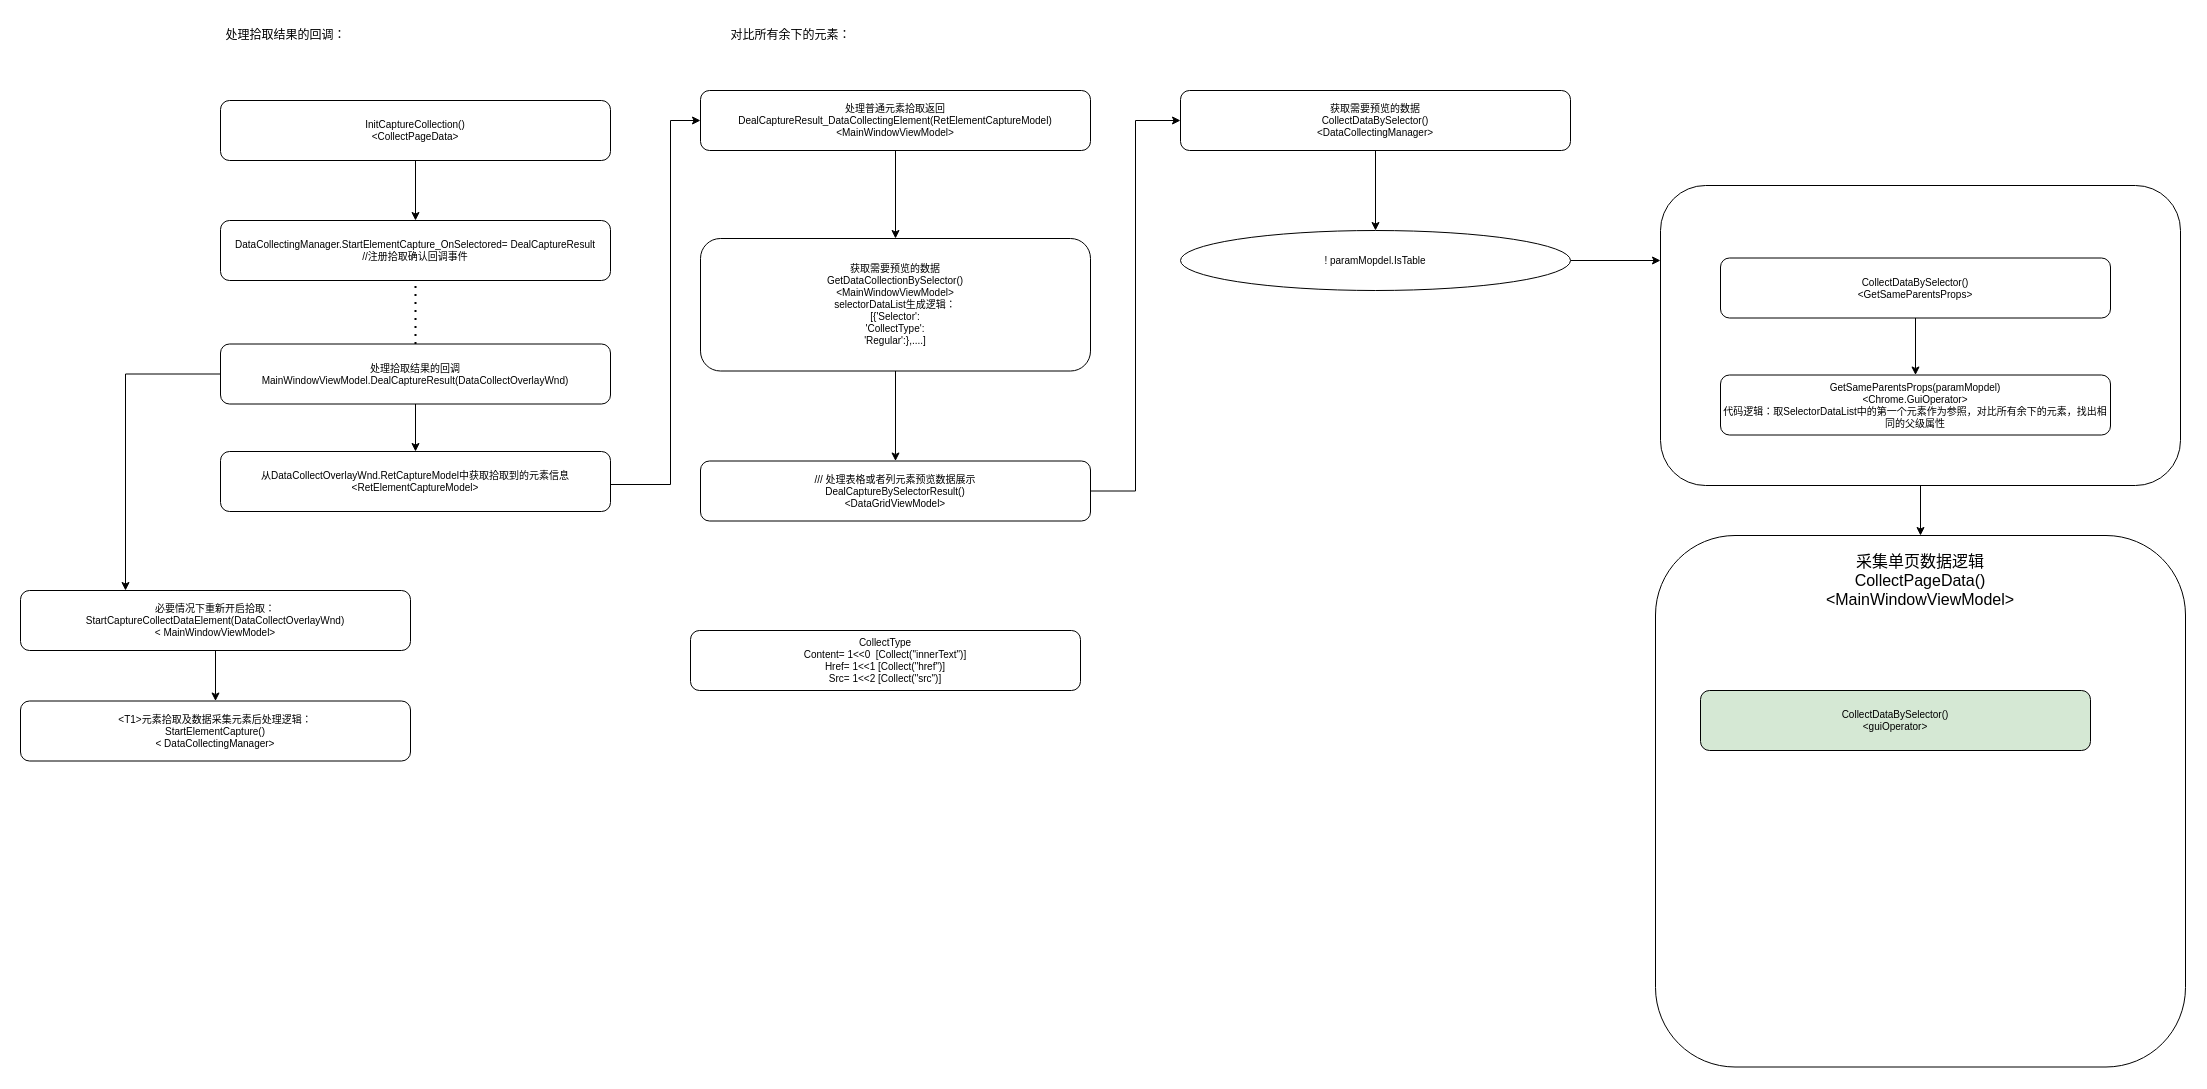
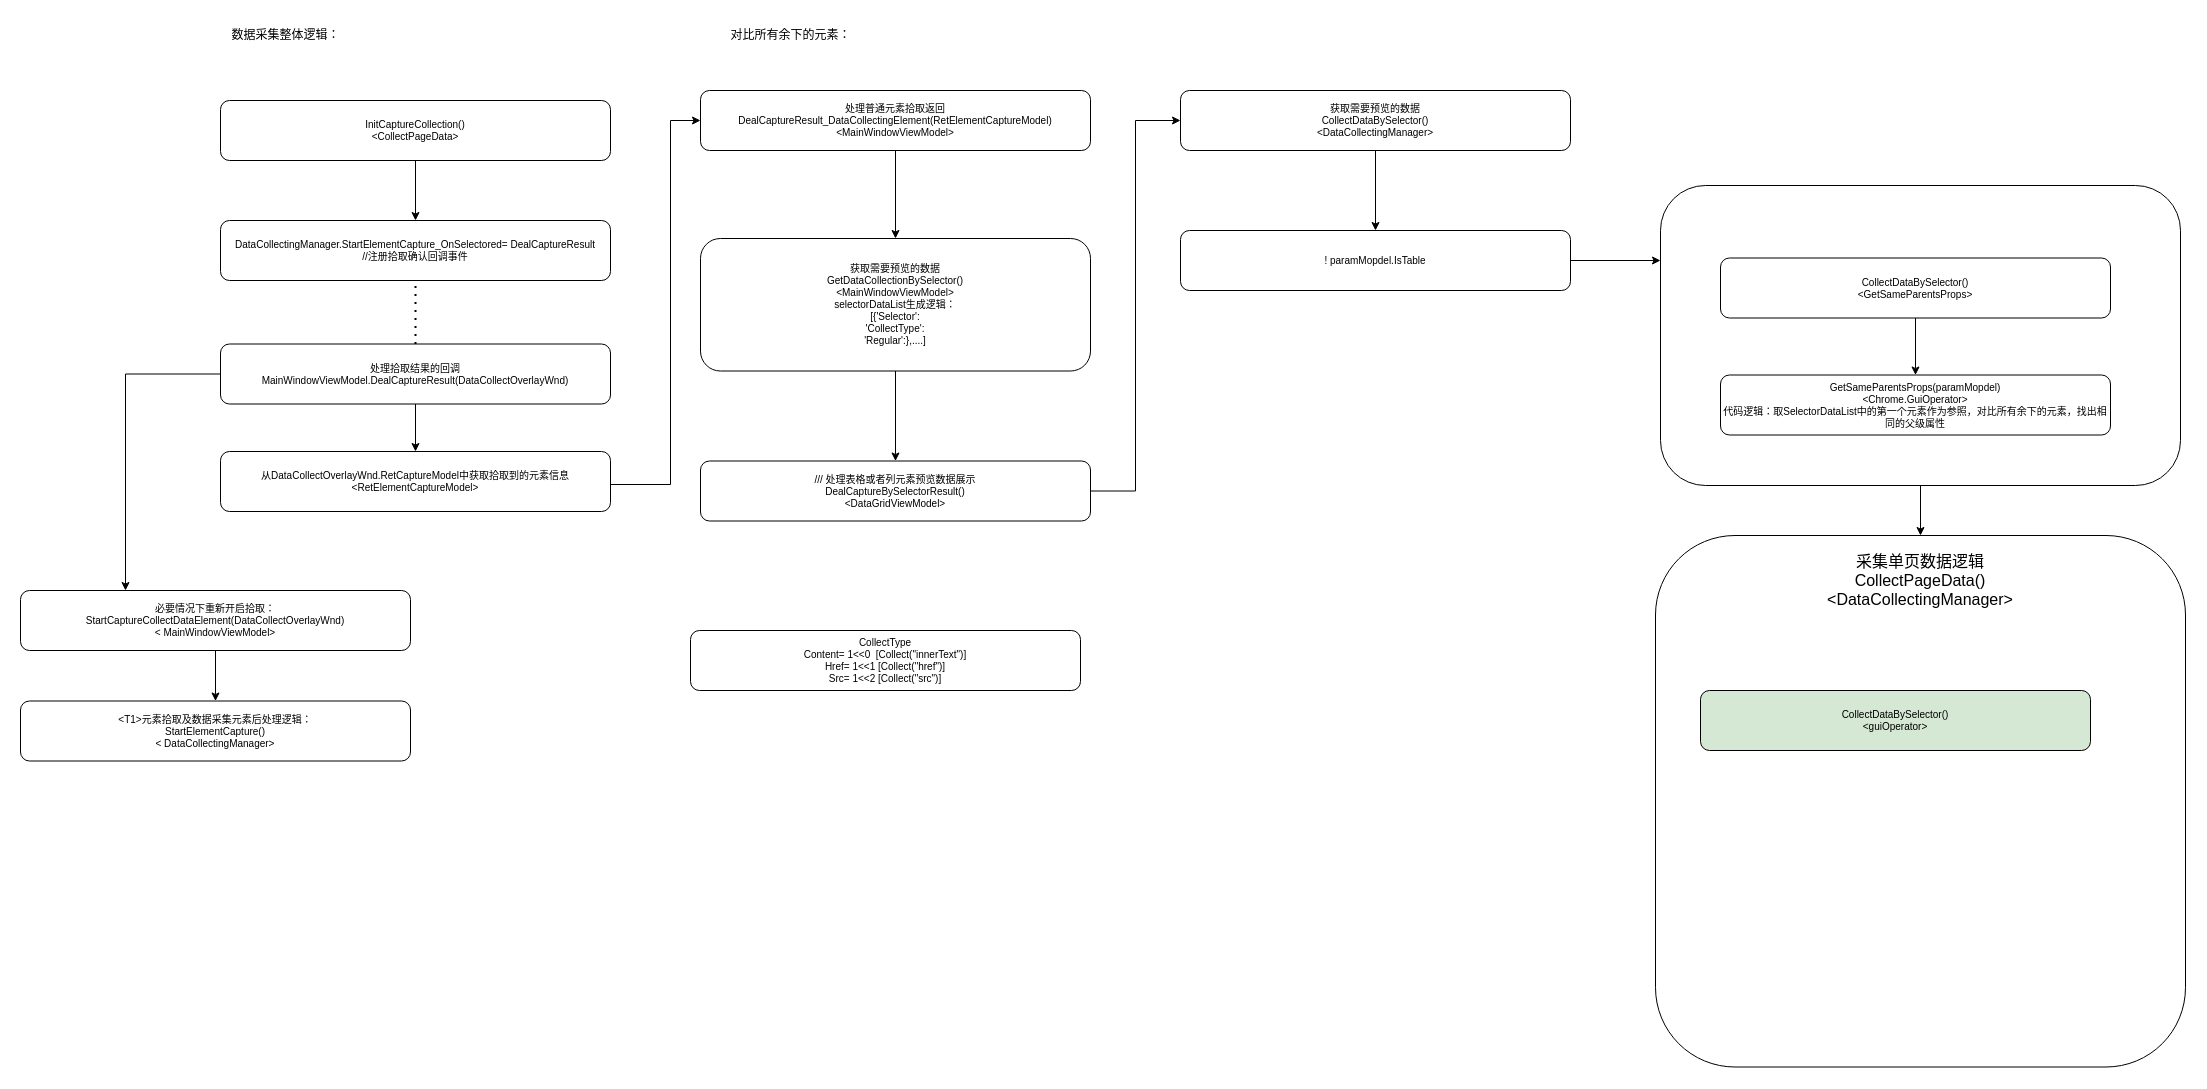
node "处理拾取结果的回调：": label "处理拾取结果的回调：" -> "数据采集整体逻辑："
node "! paramMopdel.IsTable": shape ellipse -> rounded rectangle
node "采集单页数据逻辑 CollectPageData() <MainWindowViewModel>": label "采集单页数据逻辑 CollectPageData() <MainWindowViewModel>" -> "采集单页数据逻辑 CollectPageData() <DataCollectingManager>"
